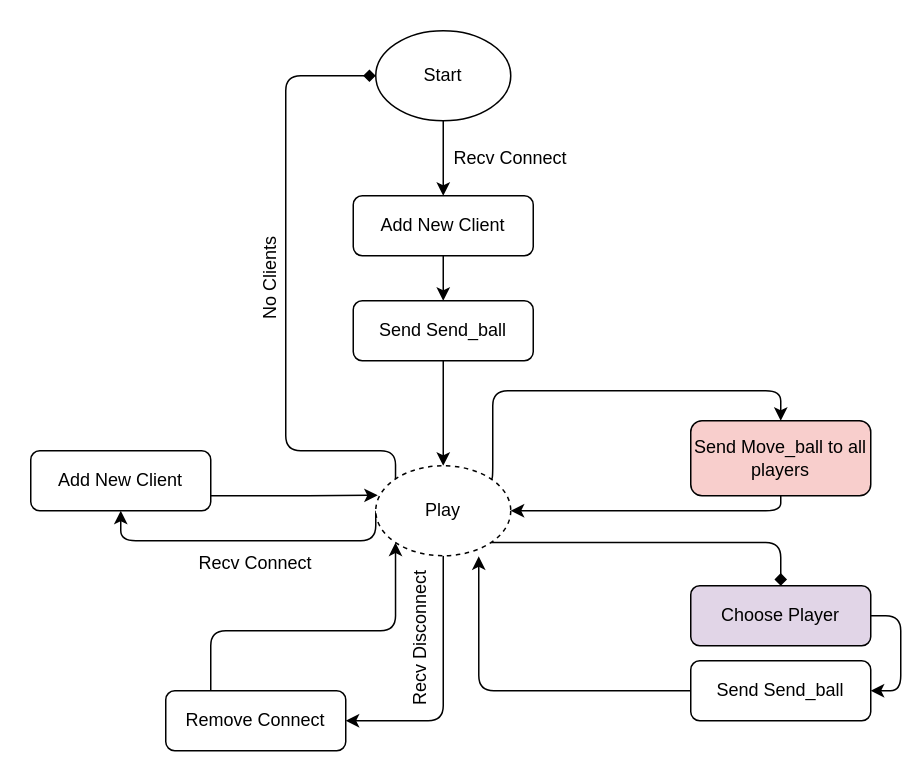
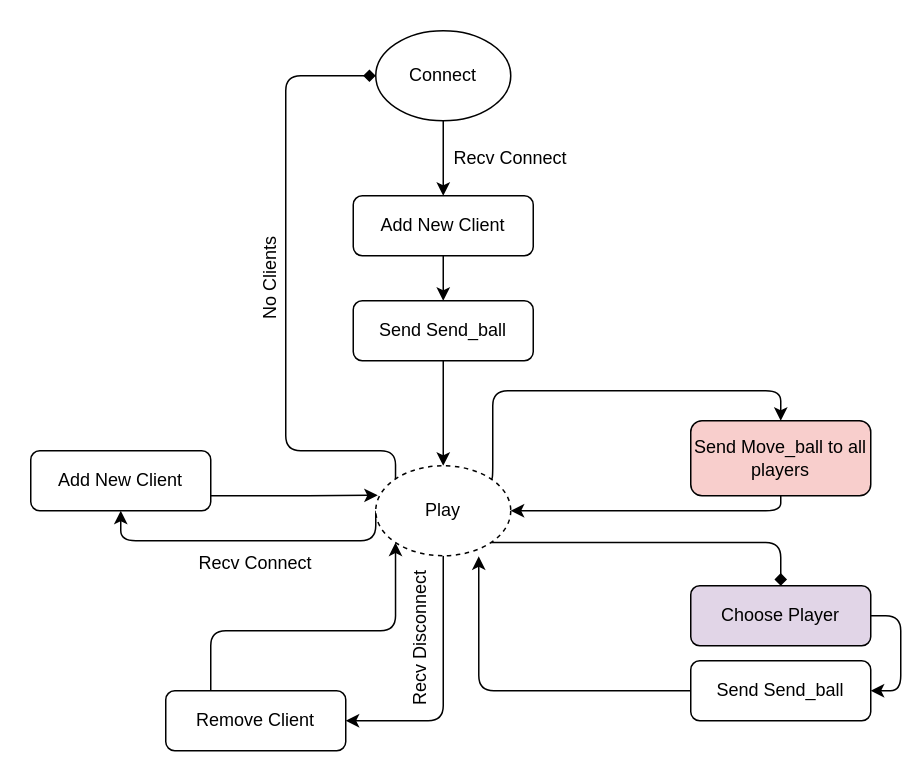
node "Start": label "Start" -> "Connect"
node "Remove Connect": label "Remove Connect" -> "Remove Client"
